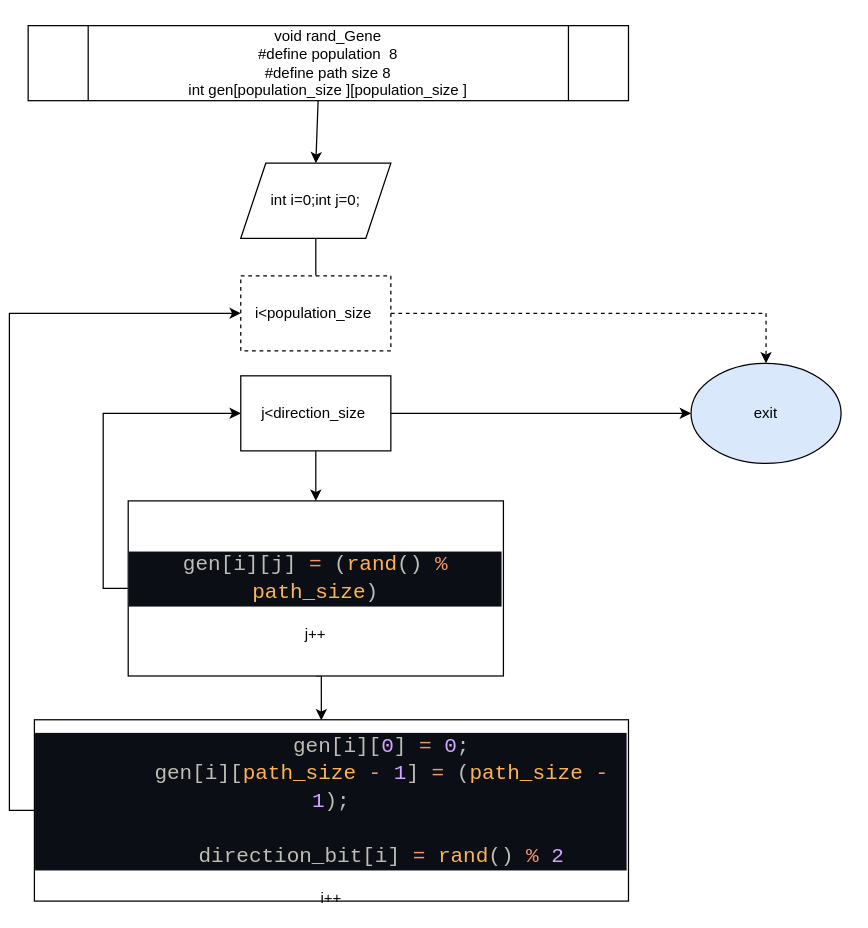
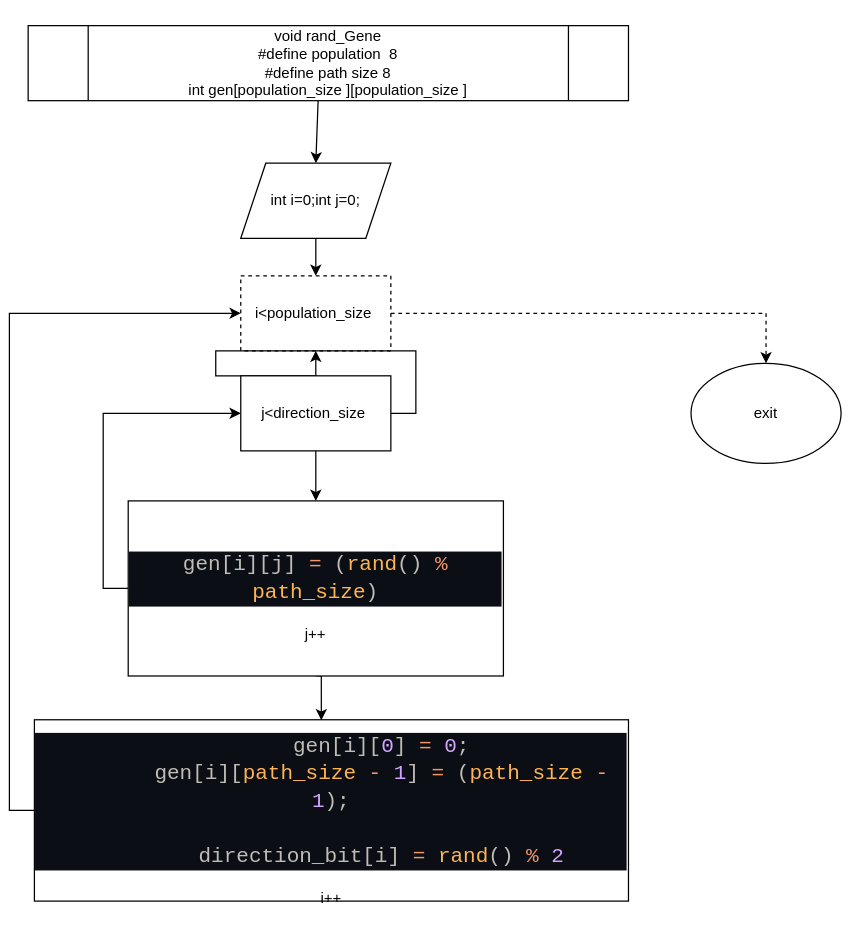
edge "int i=0;int j=0;" -- "i<population_size": arrowhead none -> classic
edge "j<direction_size" -> "exit": now "j<direction_size" -> "i<population_size"
node "exit": fillcolor #dae8fc -> #ffffff
